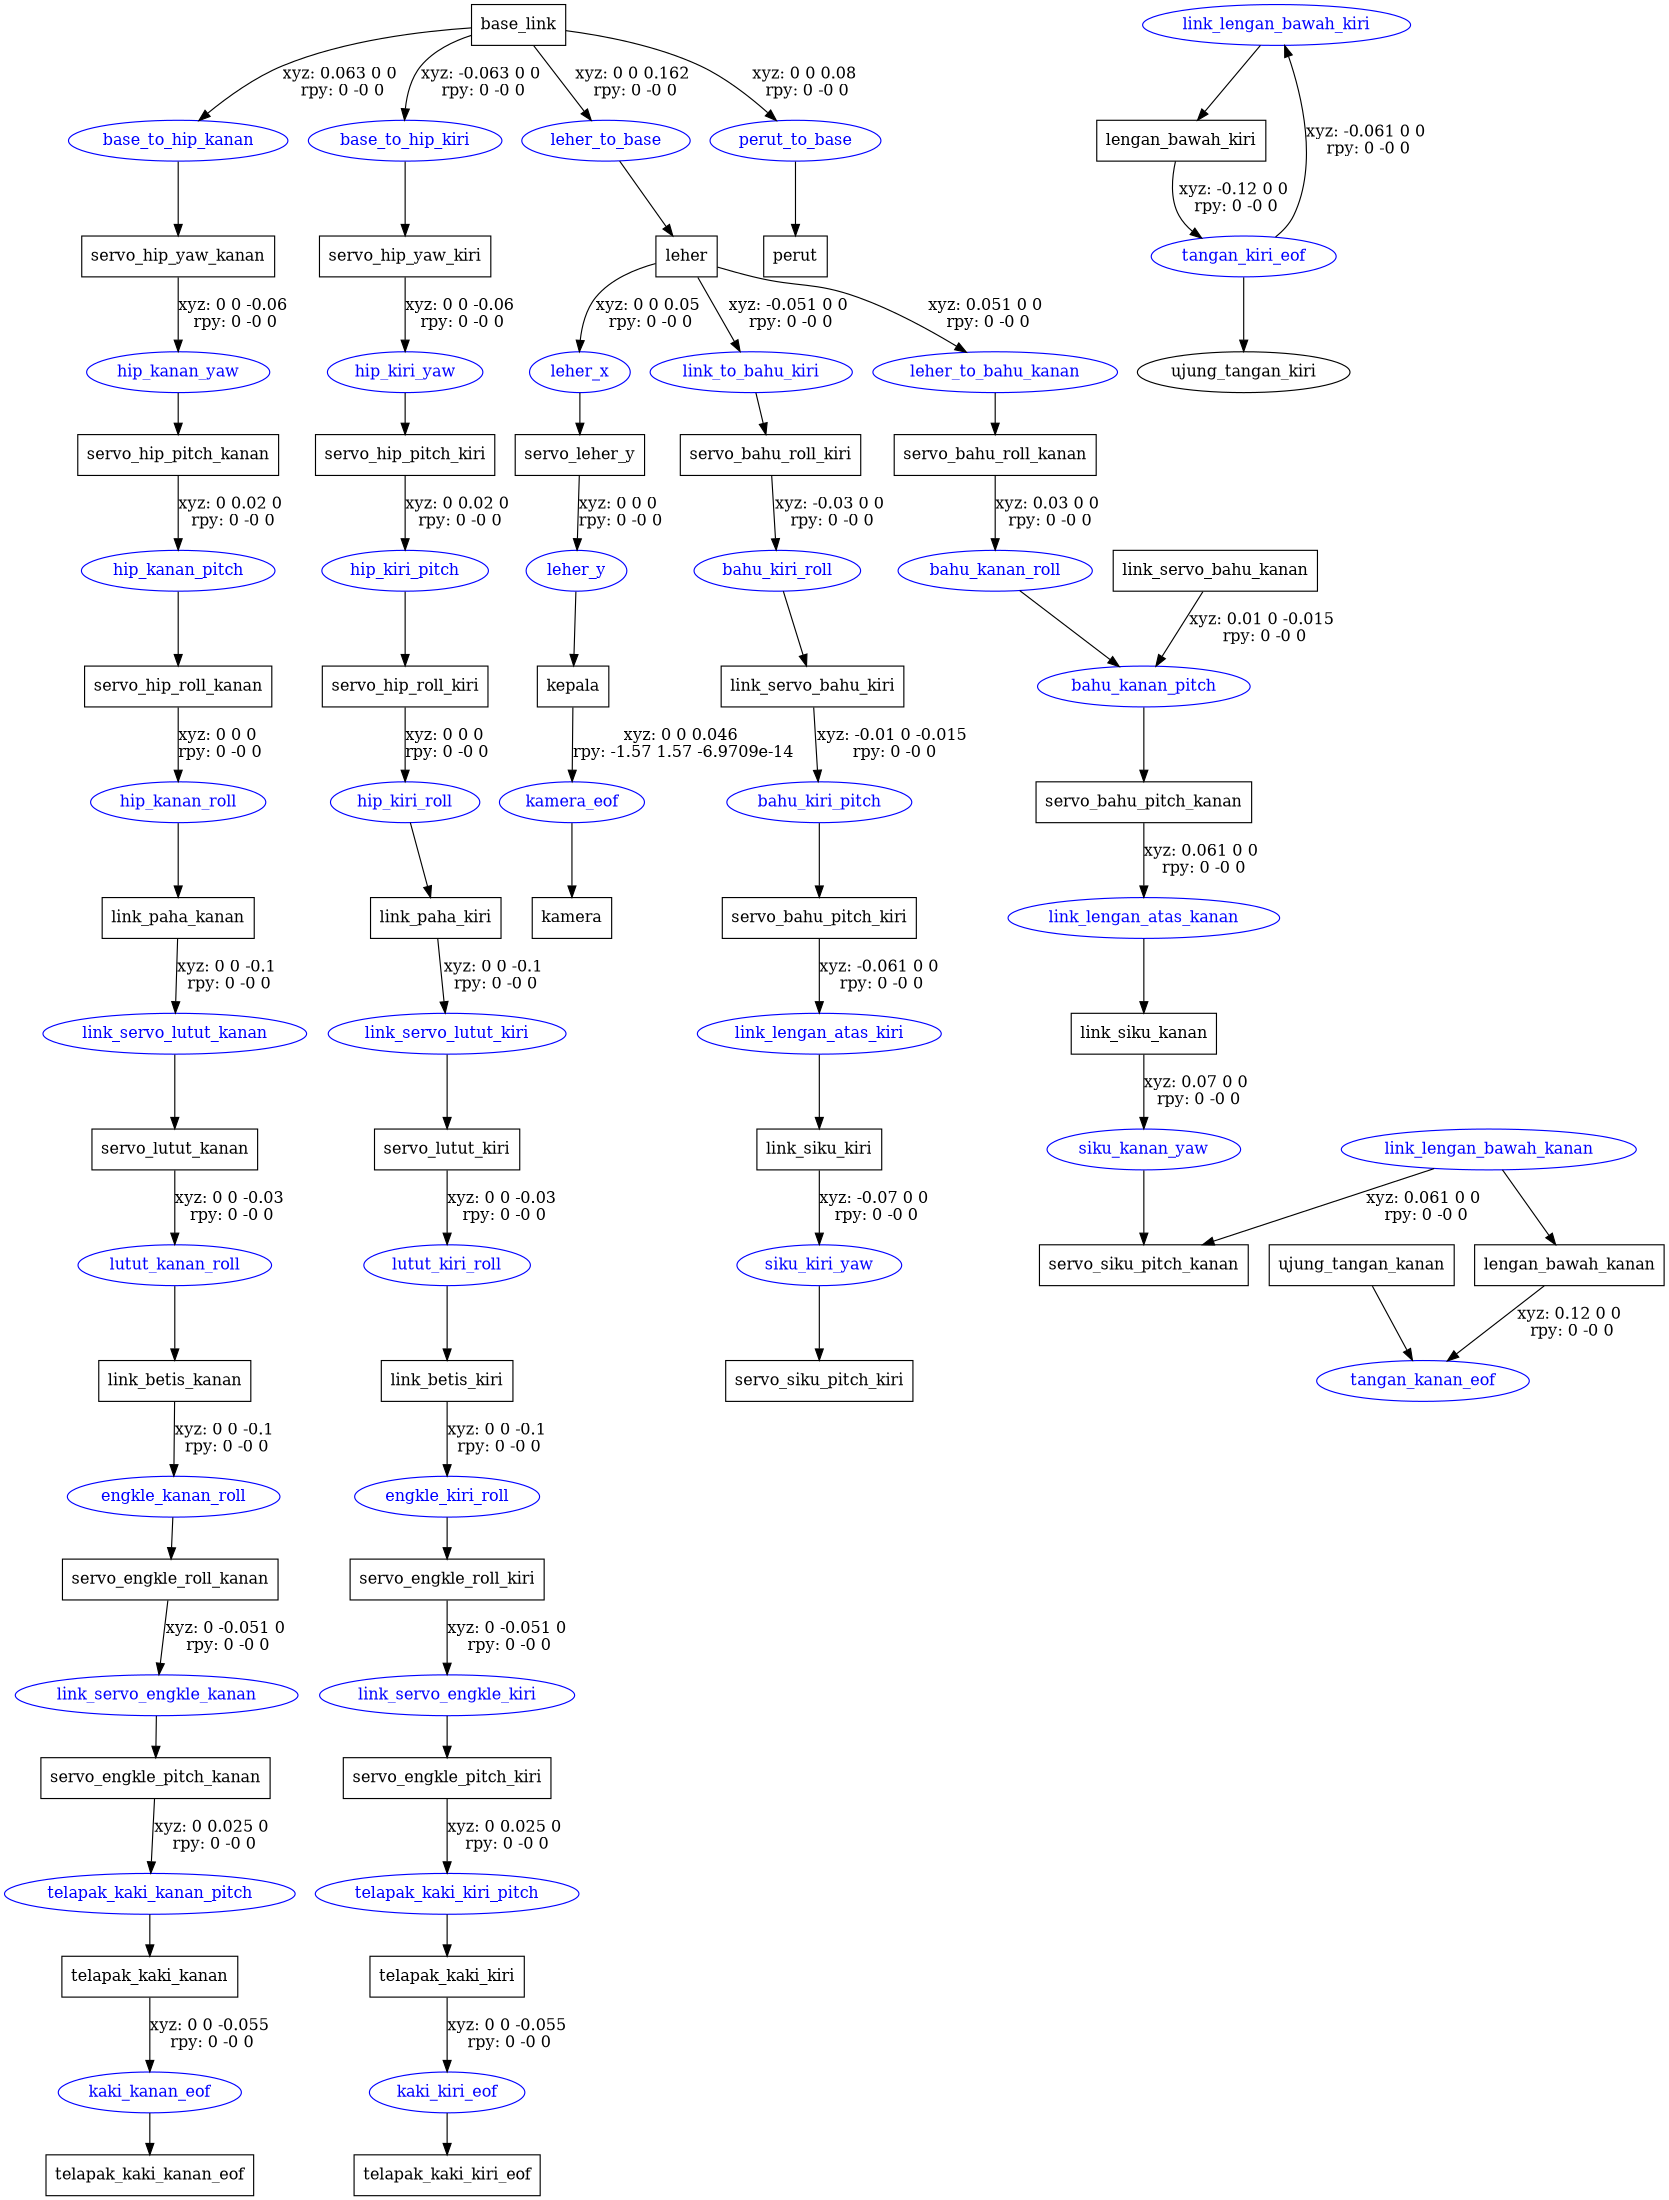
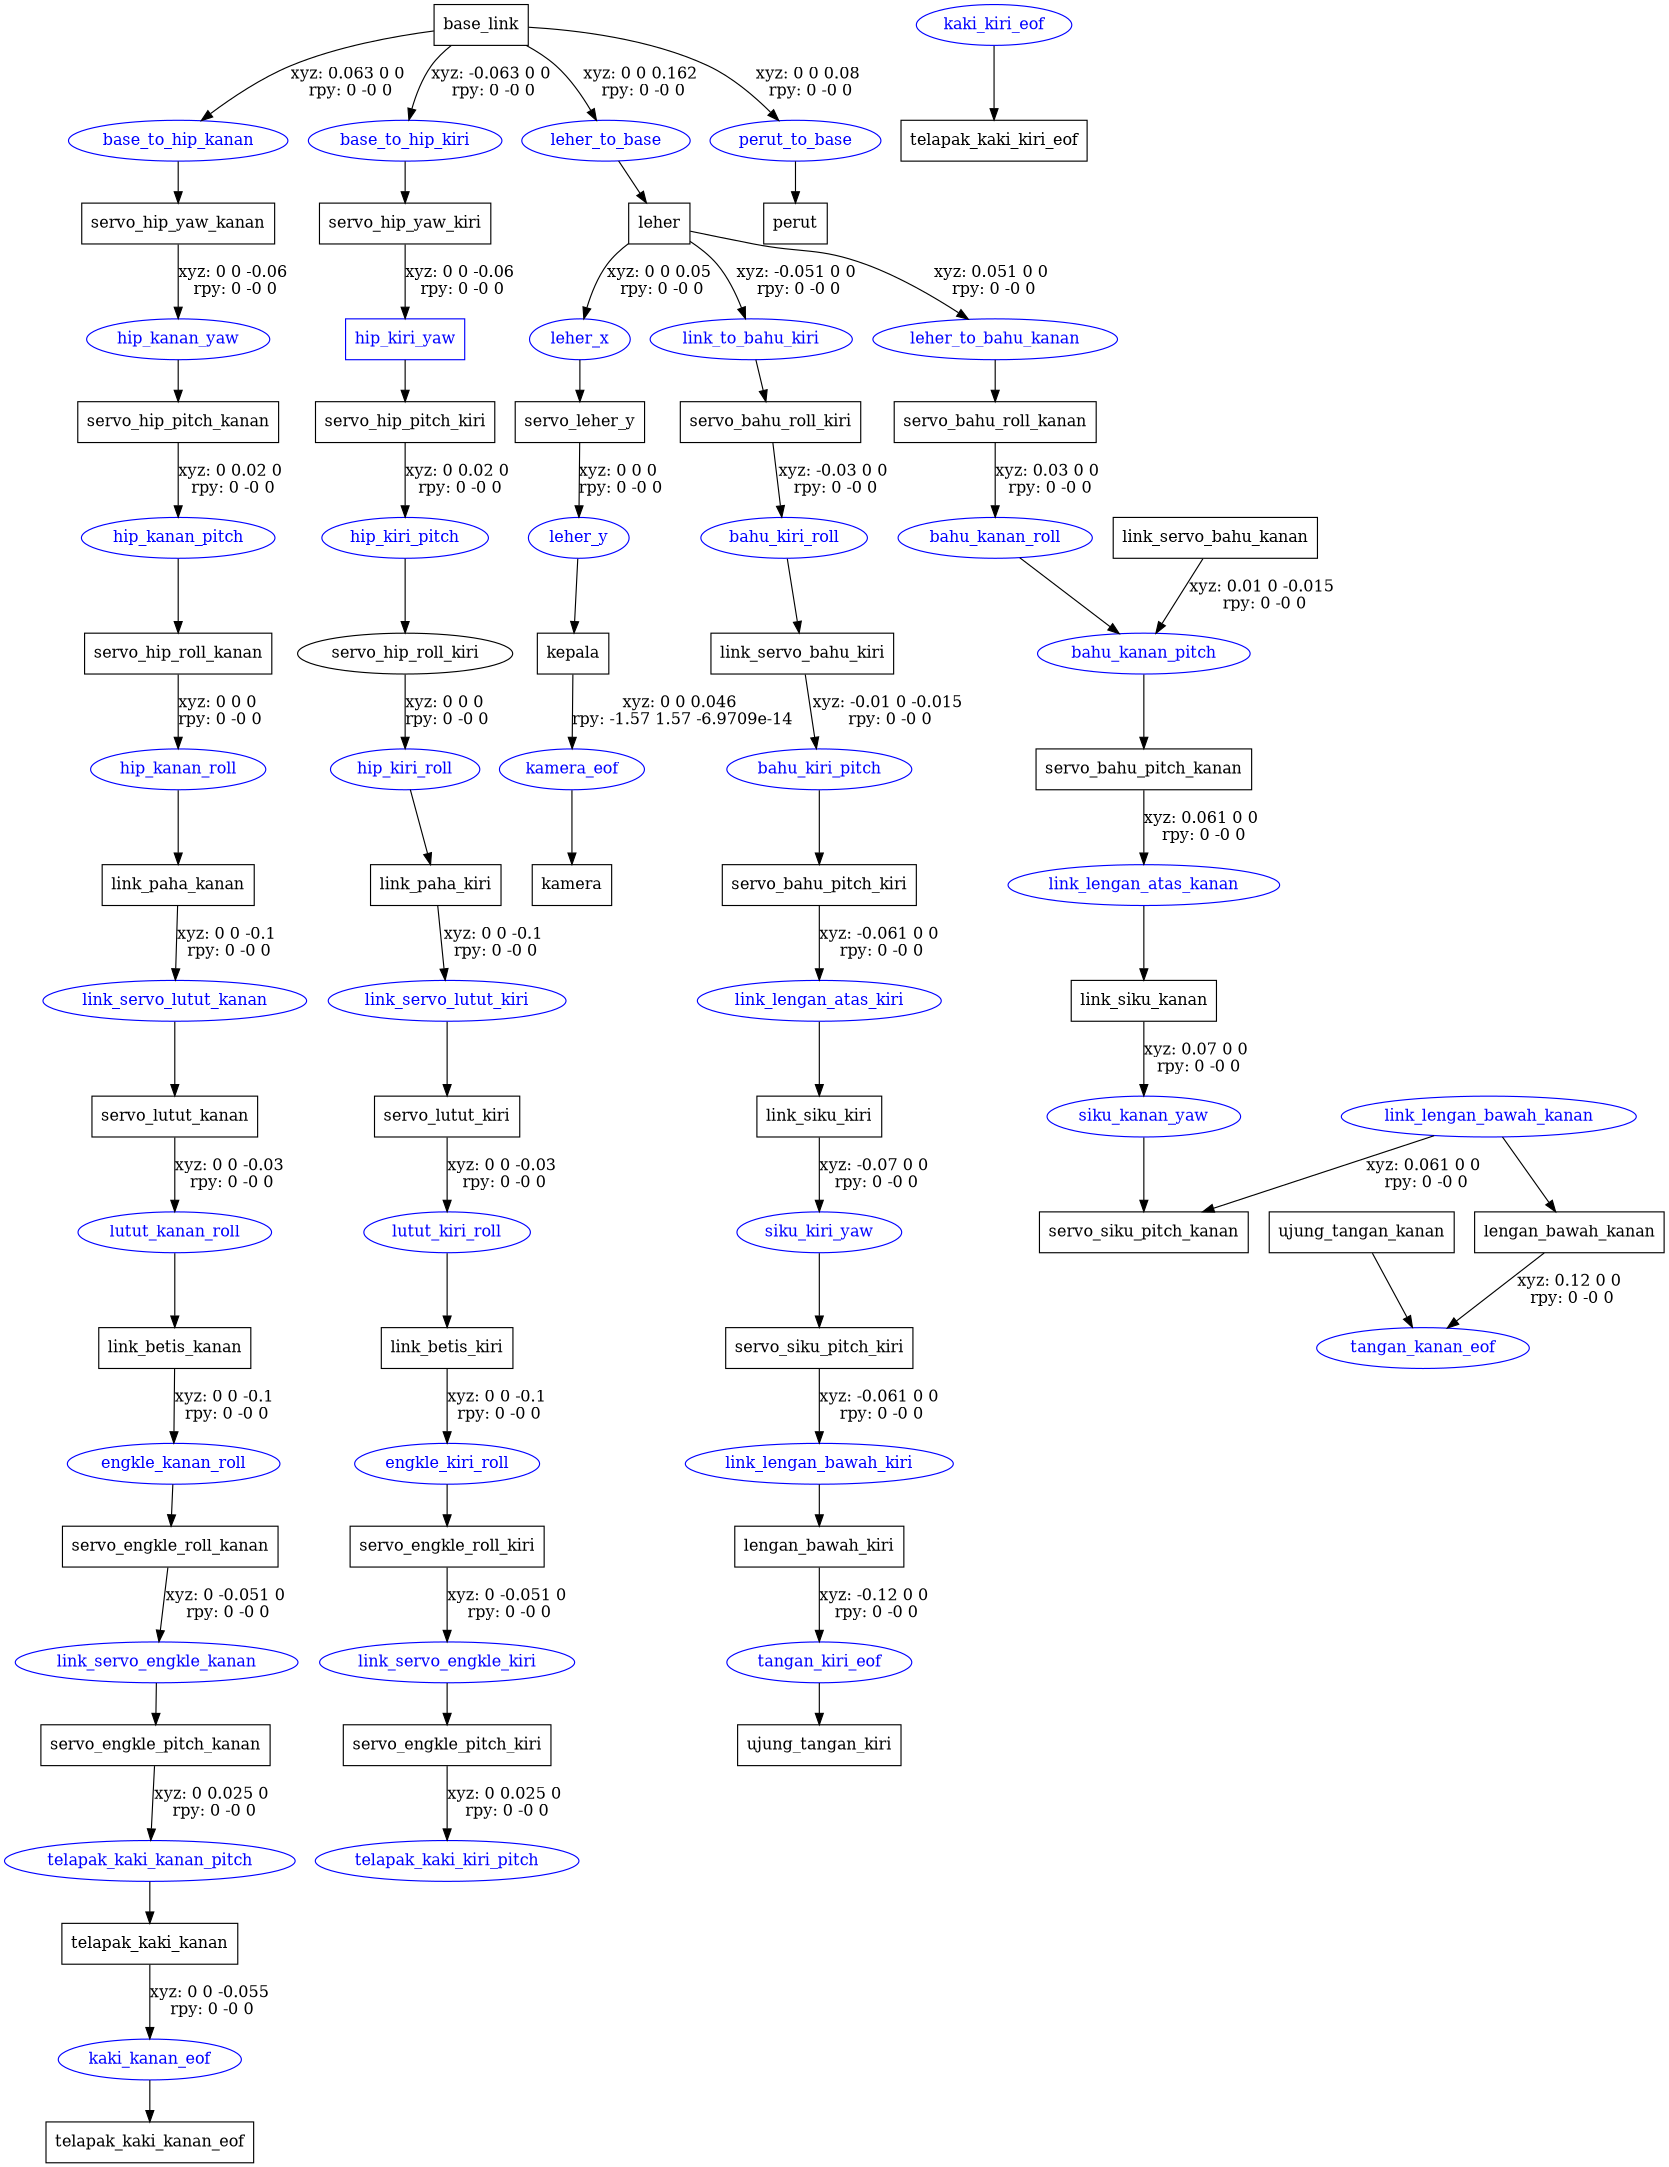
edge "tangan_kiri_eof" -> "link_lengan_bawah_kiri": now "servo_siku_pitch_kiri" -> "link_lengan_bawah_kiri"
node "hip_kiri_yaw": shape ellipse -> box
node "ujung_tangan_kiri": shape ellipse -> box
node "servo_hip_roll_kiri": shape box -> ellipse
node "telapak_kaki_kiri": removed
